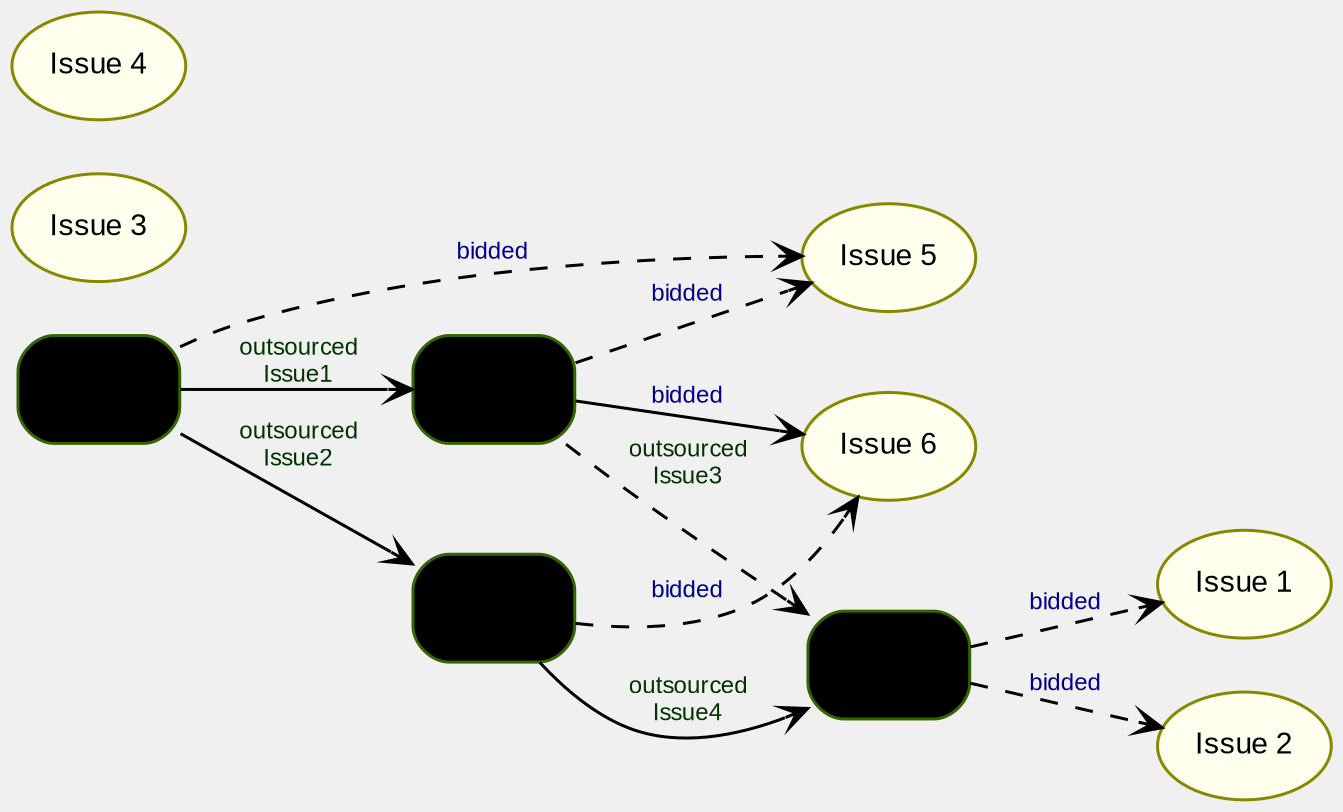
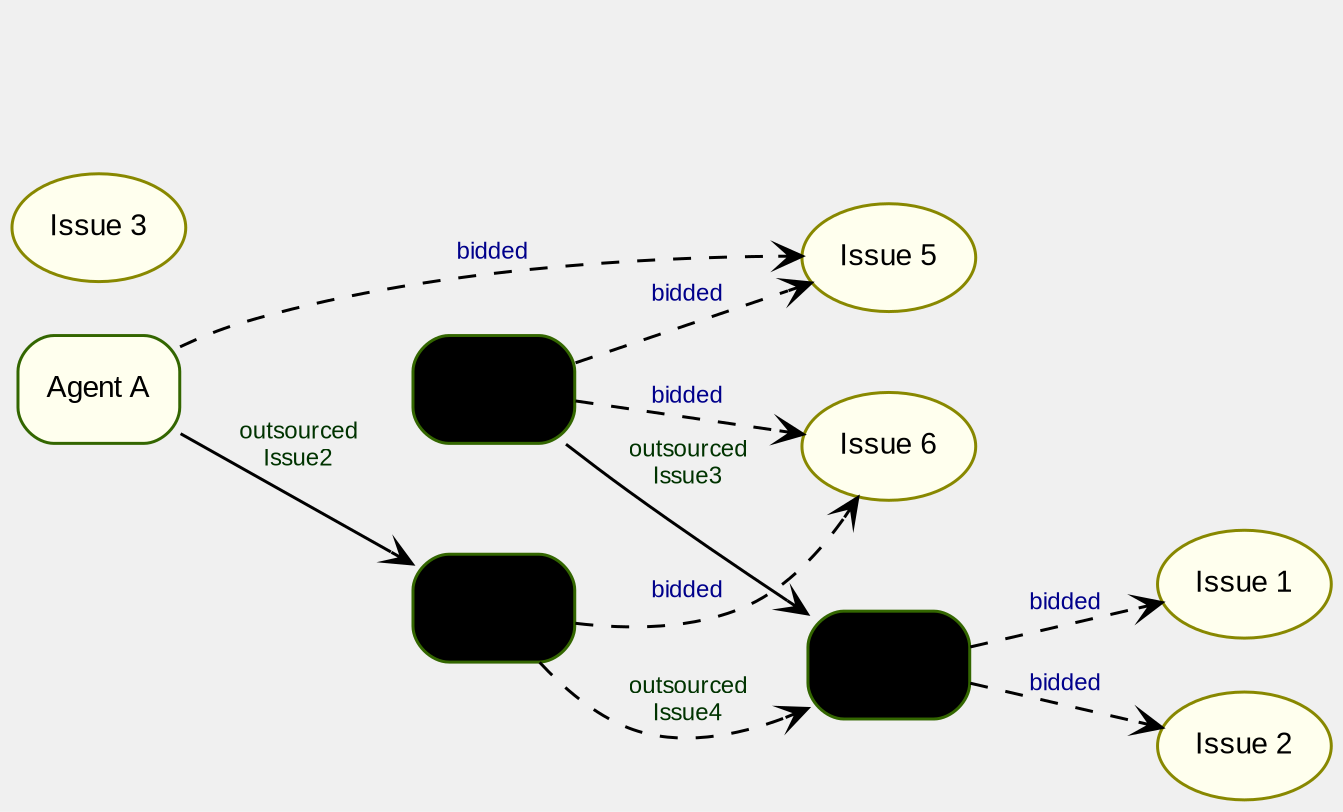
node "Issue 4": removed
node "Agent A": fillcolor #lightgreen -> #ffffee
edge "Agent A" -> "Agent B": removed, label "outsourced Issue1"
edge "Agent B" -> "Issue 6": style solid -> dashed
edge "Agent B" -> "Agent D": style dashed -> solid
edge "Agent C" -> "Agent D": style solid -> dashed
